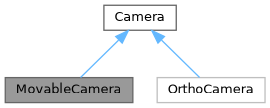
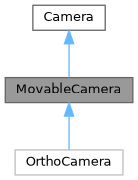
edge "OrthoCamera" -> "Camera": now "OrthoCamera" -> "MovableCamera"
